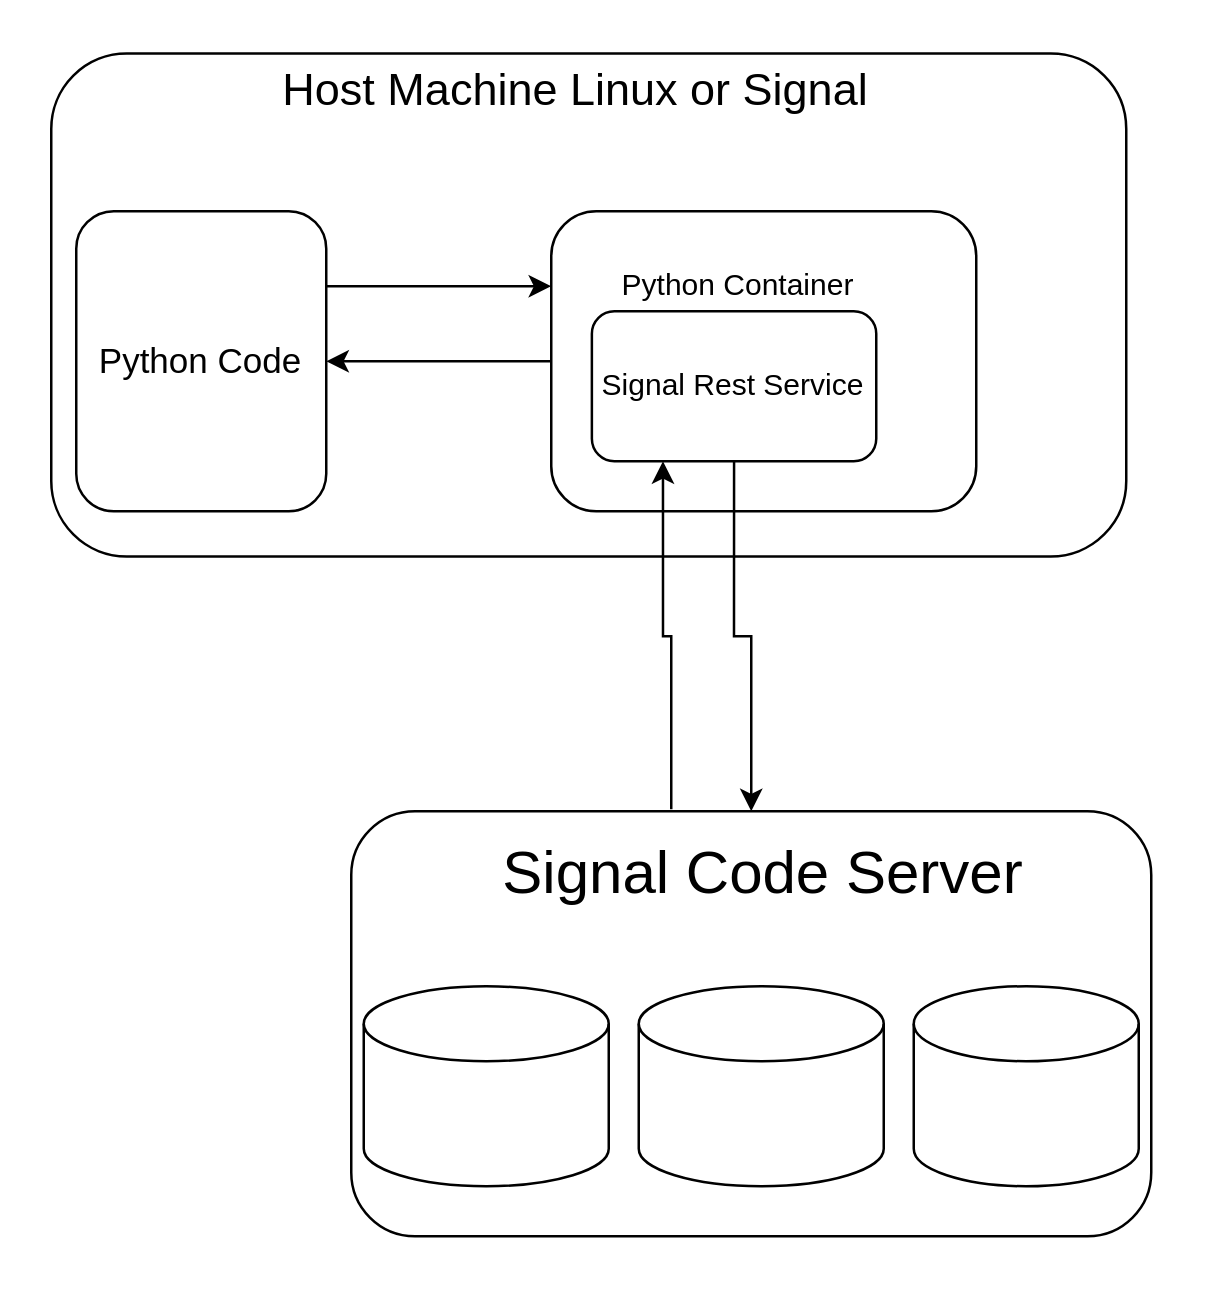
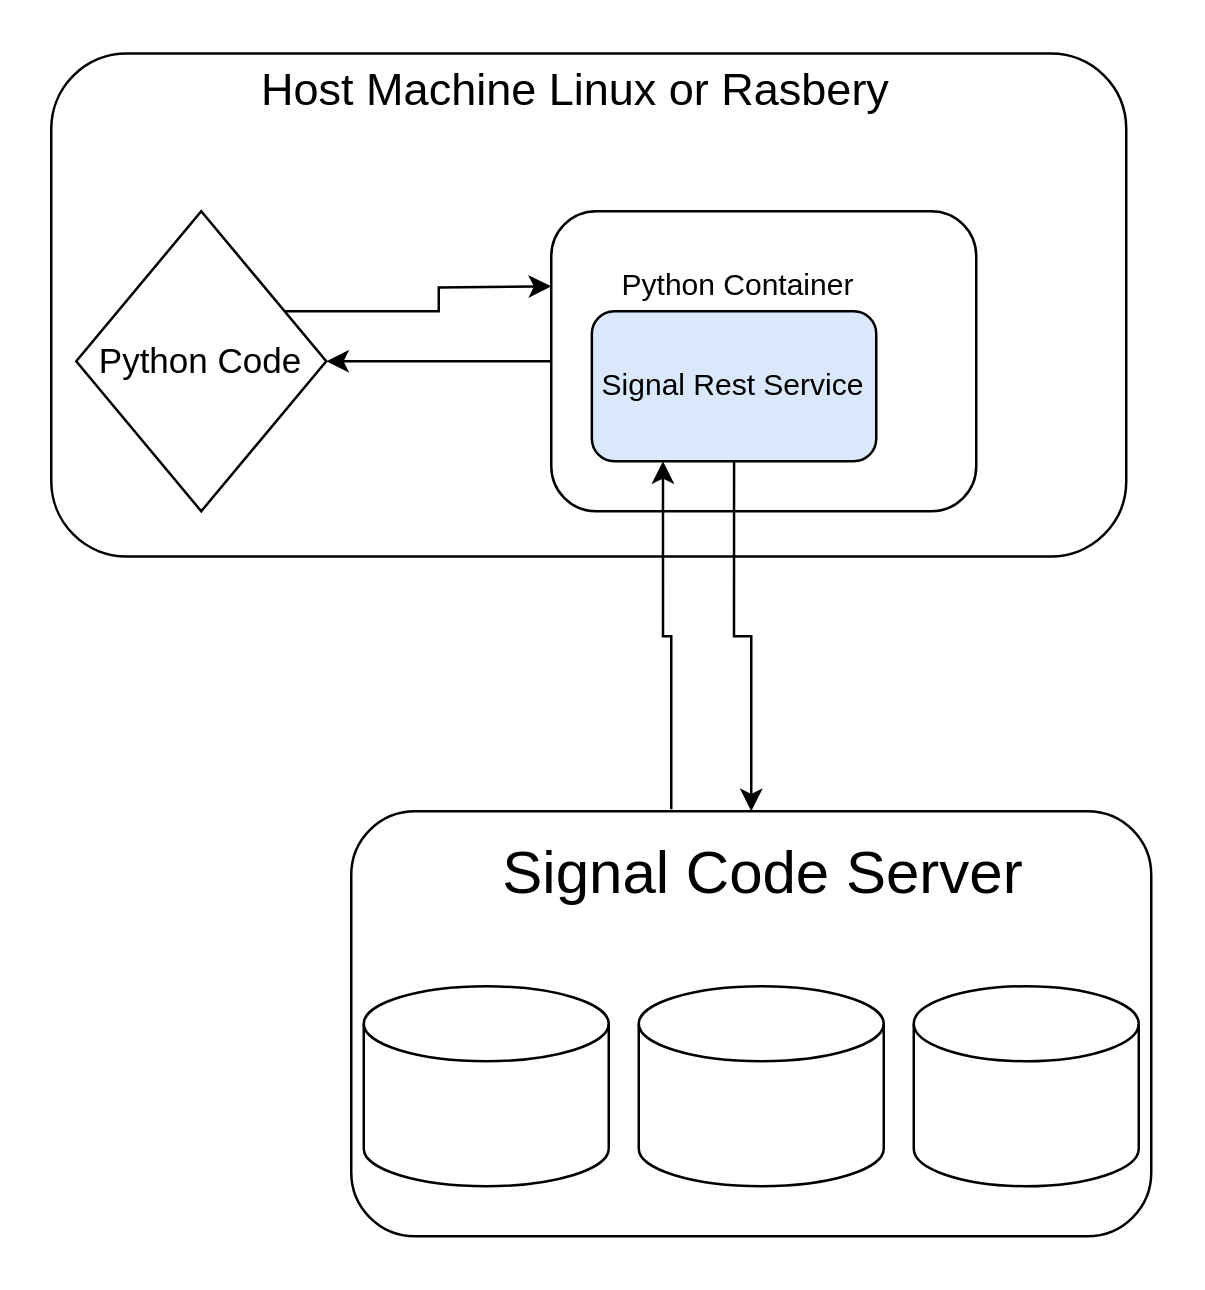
node "Host Machine Linux or Signal": label "Host Machine Linux or Signal" -> "Host Machine Linux or Rasbery"
node "Python Code": shape rounded rectangle -> diamond
node "Signal Rest Service": fillcolor #ffffff -> #dae8fc
